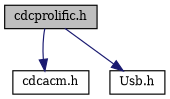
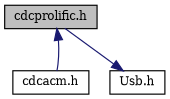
edge "cdcprolific.h" -> "cdcacm.h": reversed
